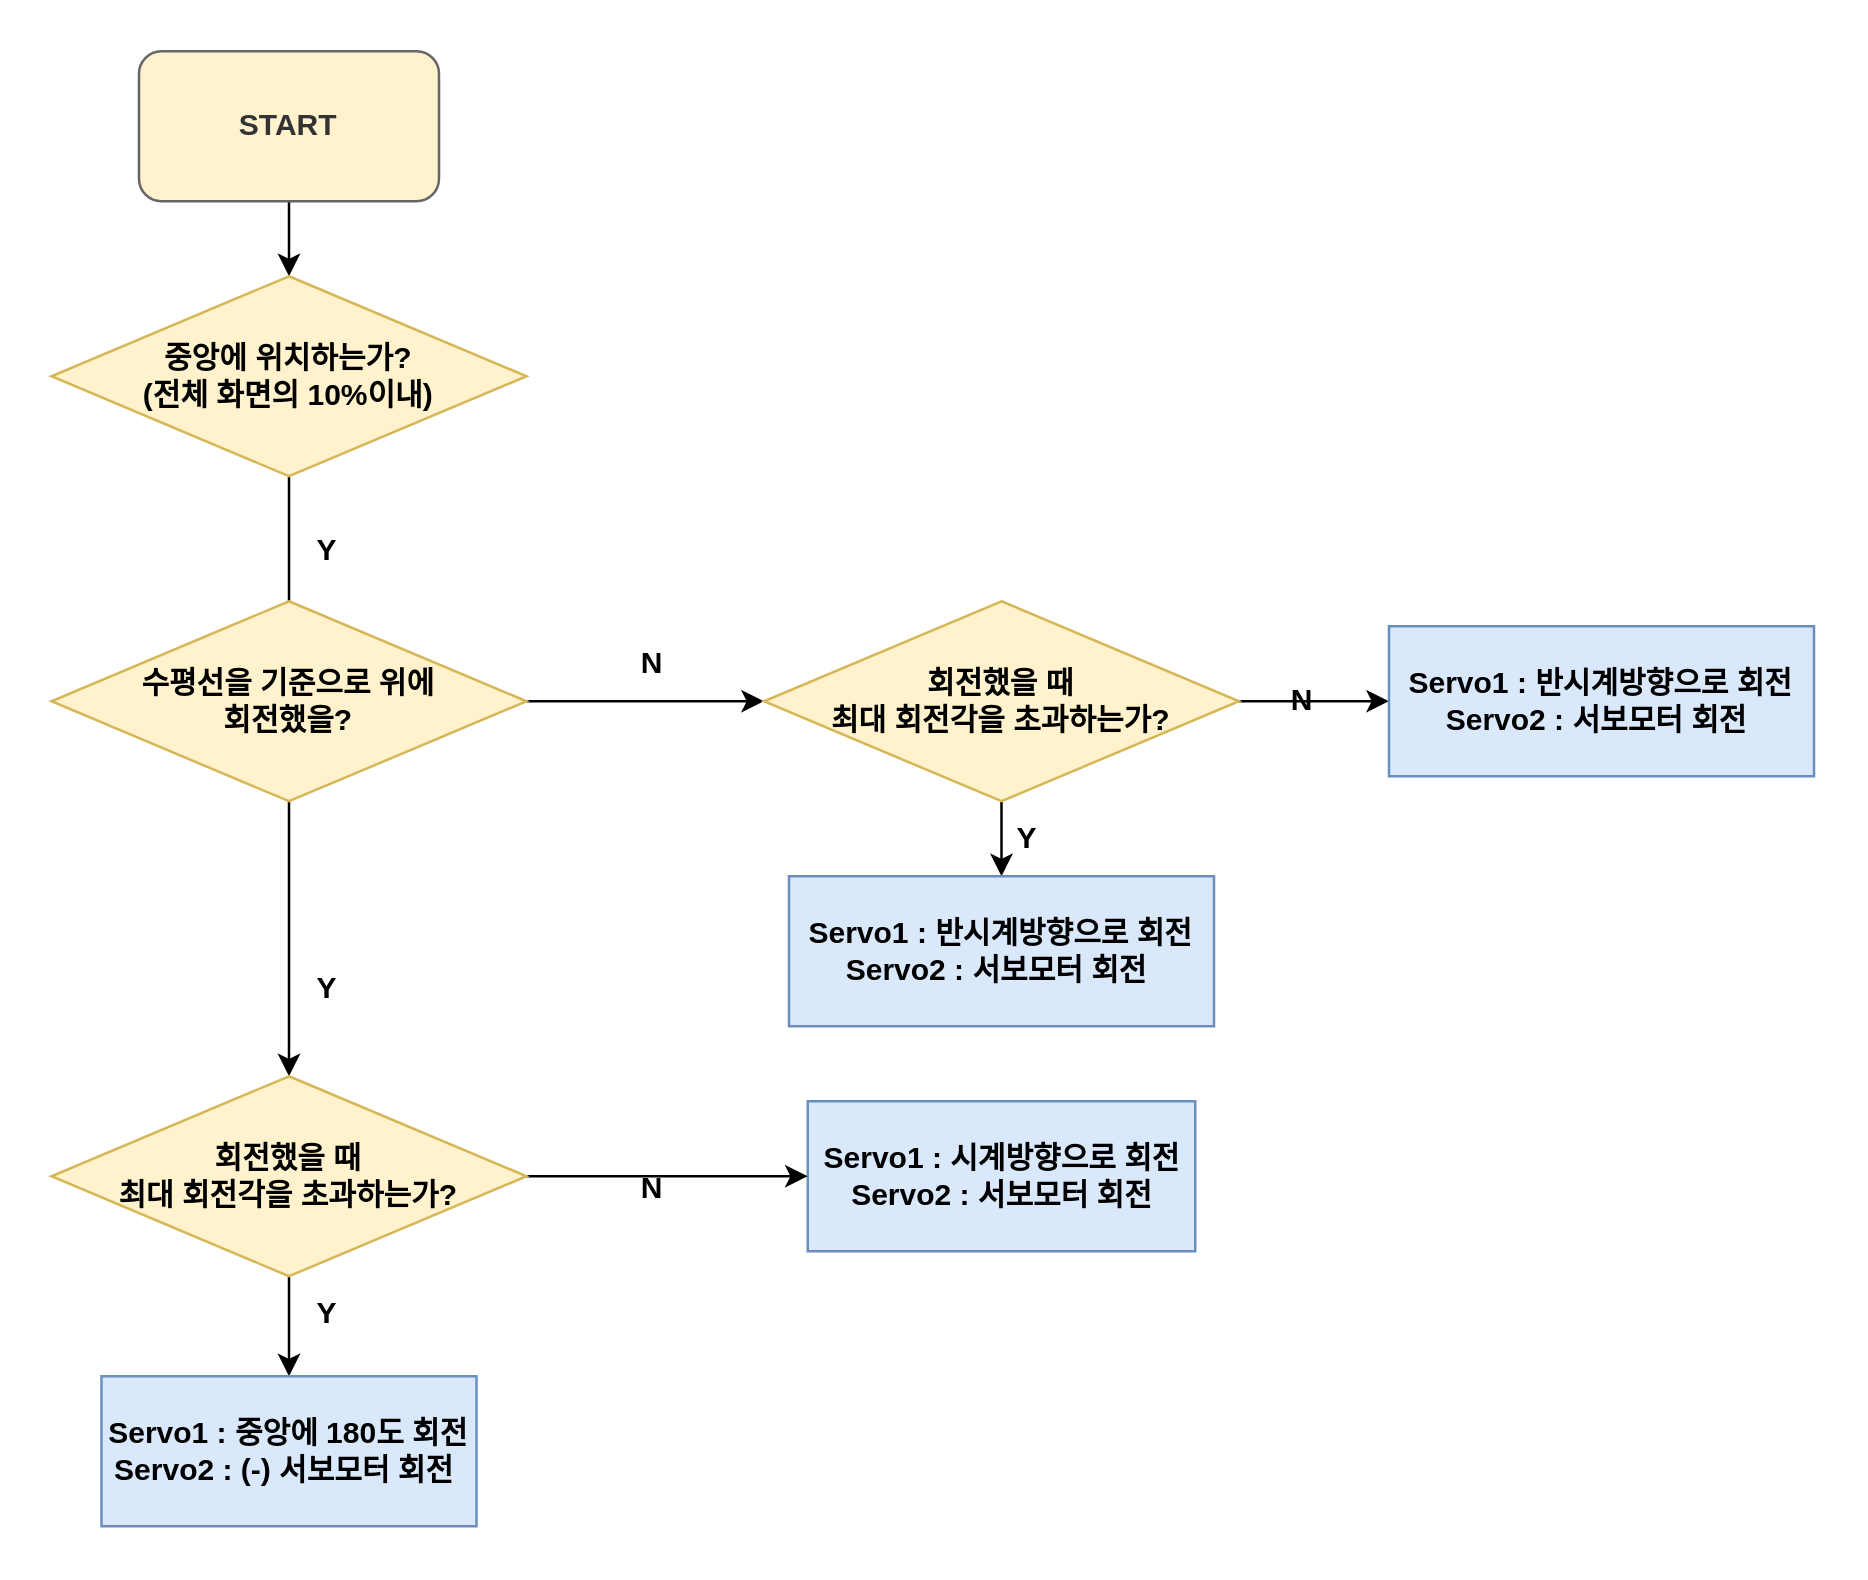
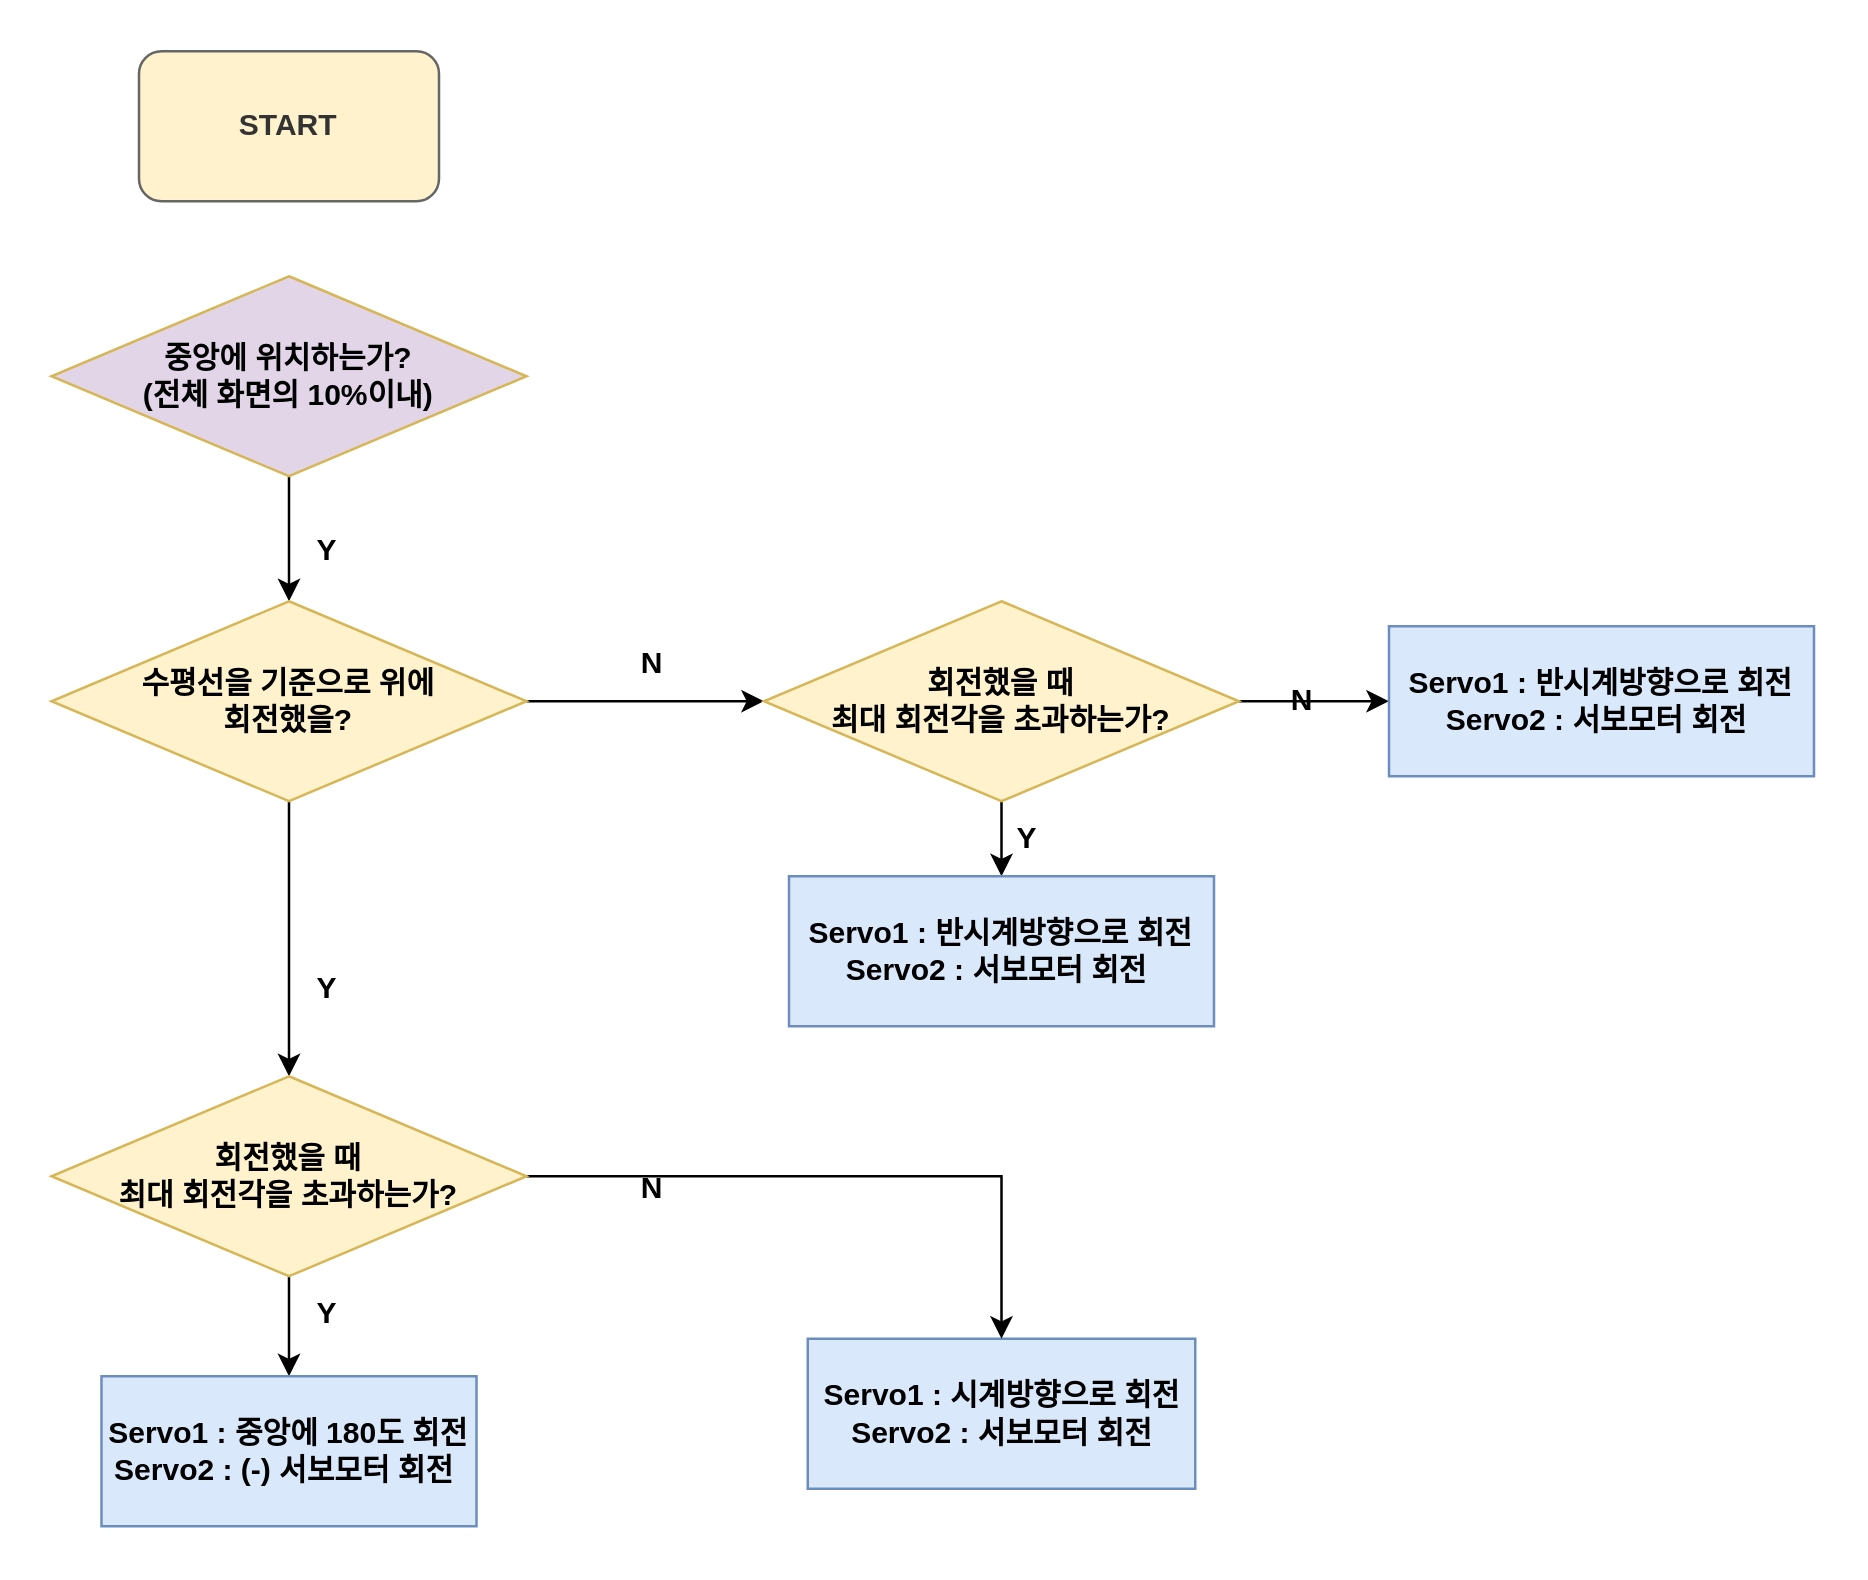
edge "START" -> "중앙에 위치하는가? (전체 화면의 10%이내)": removed
node "중앙에 위치하는가? (전체 화면의 10%이내)": fillcolor #fff2cc -> #e1d5e7
edge "중앙에 위치하는가? (전체 화면의 10%이내)" -- "수평선을 기준으로 위에 회전했을?": arrowhead none -> classic
node "Servo1 : 시계방향으로 회전 Servo2 : 서보모터 회전": moved (1001, 1176) -> (1001, 1414)
